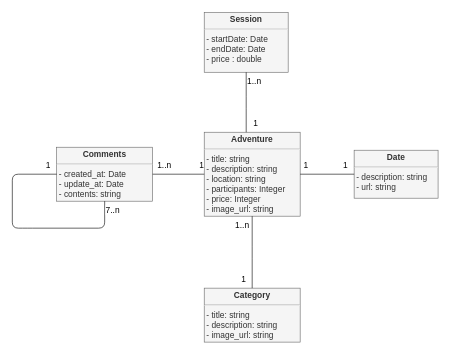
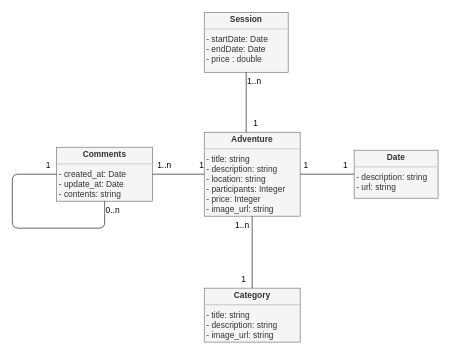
node "7..n": label "7..n" -> "0..n"
